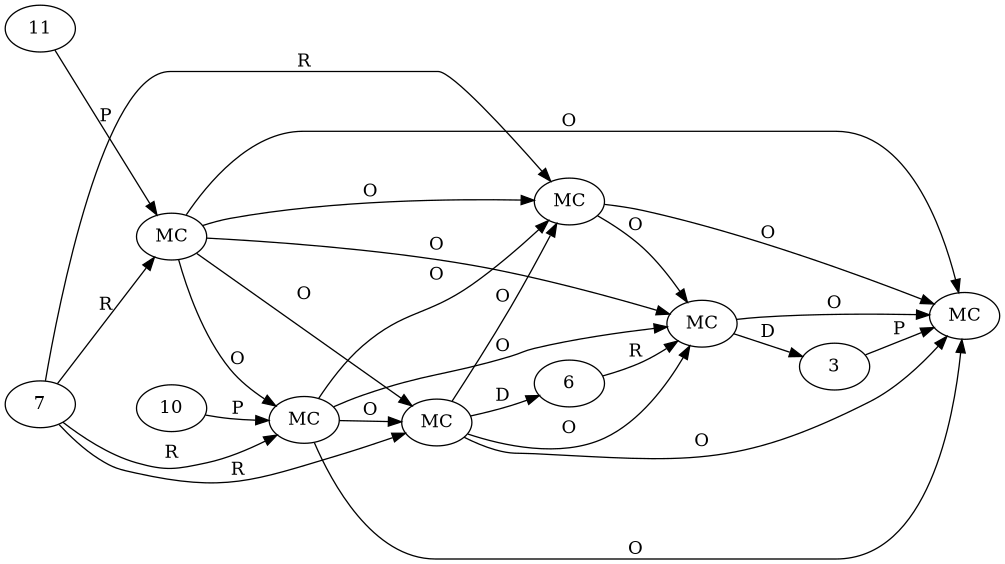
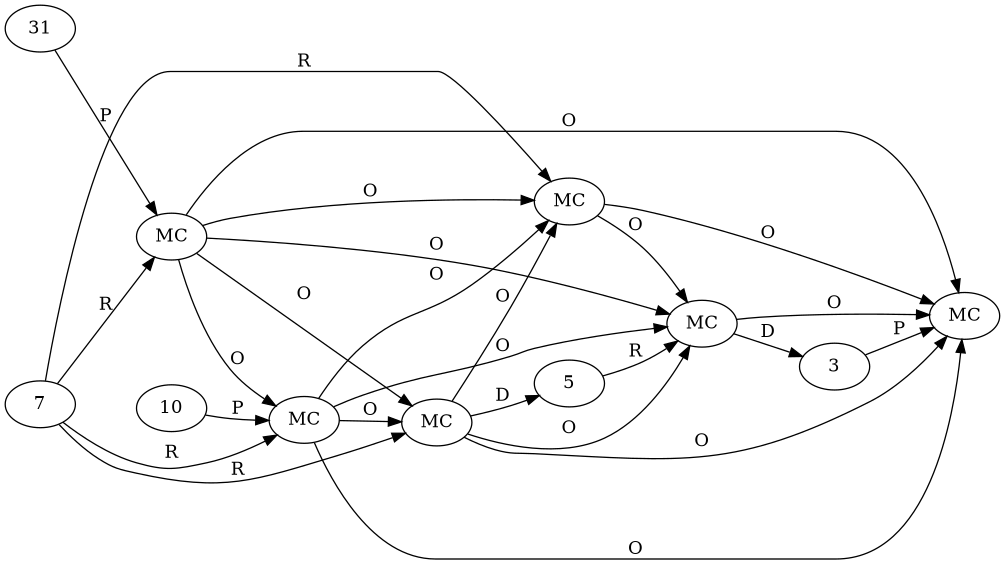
node "11": label "11" -> "31"
node "6": label "6" -> "5"
